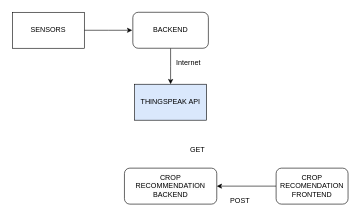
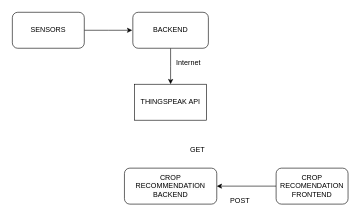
node "SENSORS": shape rectangle -> rounded rectangle
node "THINGSPEAK API": fillcolor #dae8fc -> #ffffff
